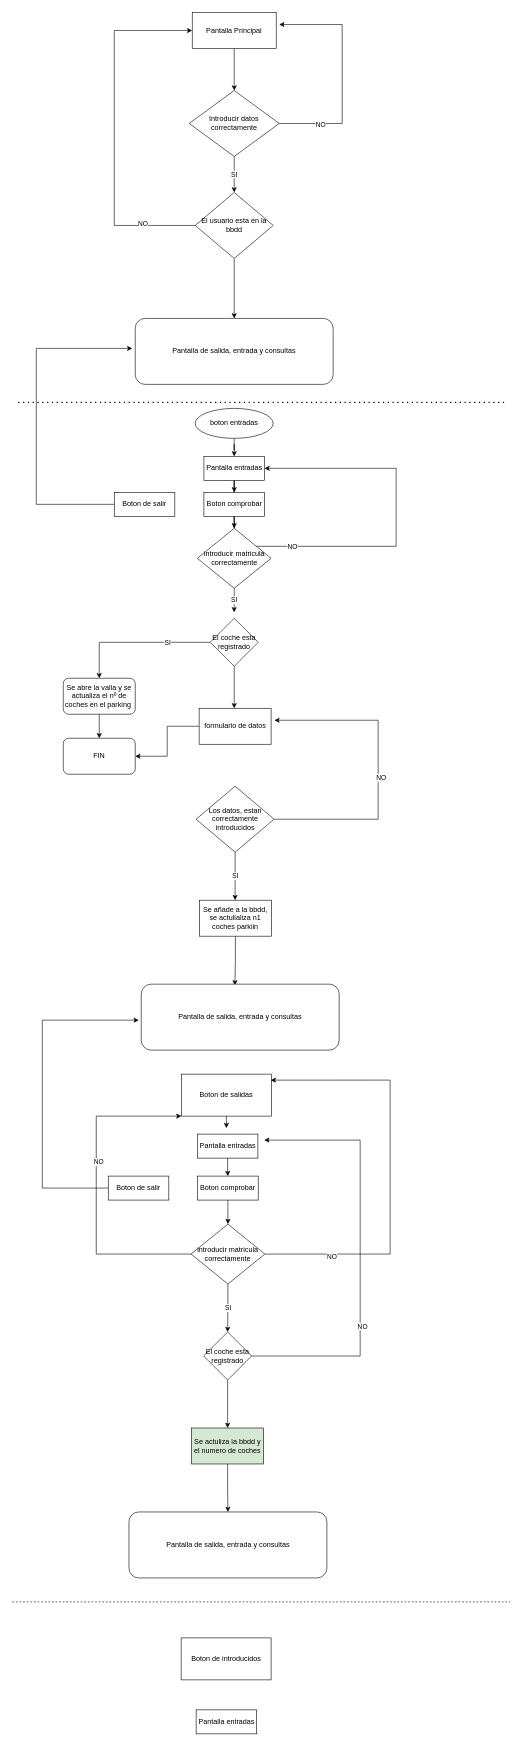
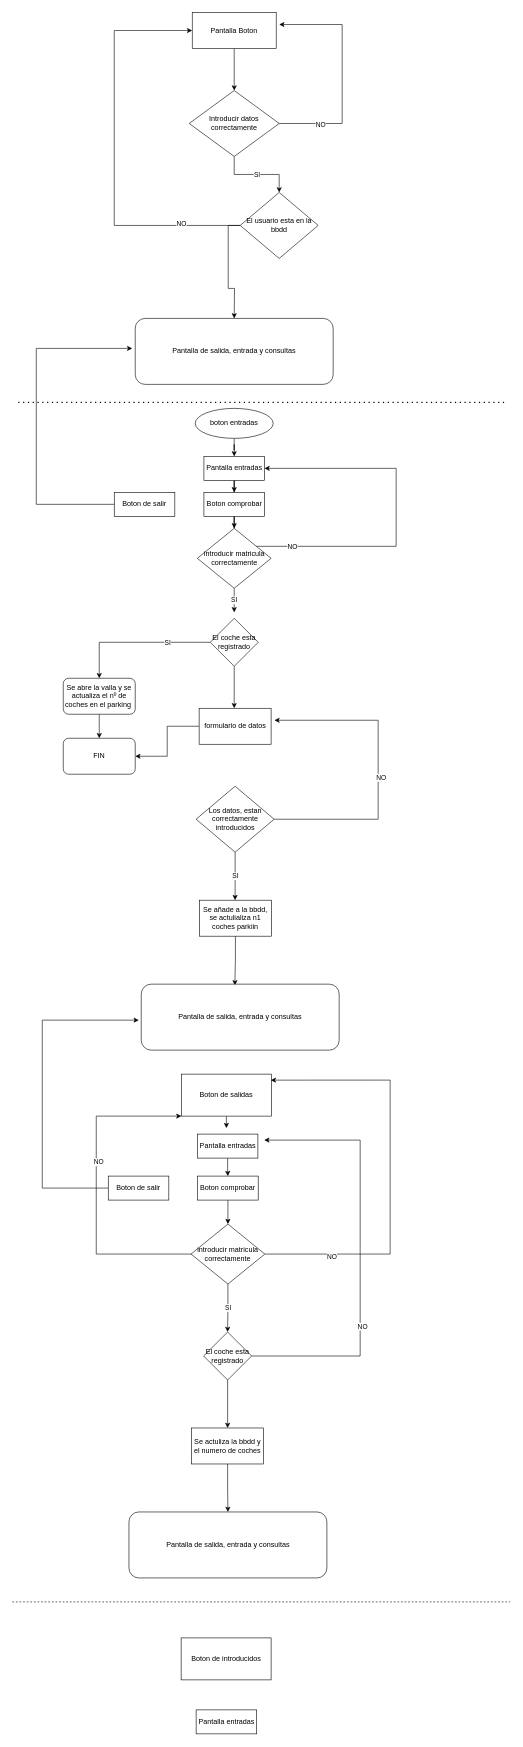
node "Pantalla Principal": label "Pantalla Principal" -> "Pantalla Boton"
node "El usuario esta en la bbdd": moved (234, 225) -> (279, 225)
node "Se actuliza la bbdd y el numero de coches": fillcolor #d5e8d4 -> #ffffff
